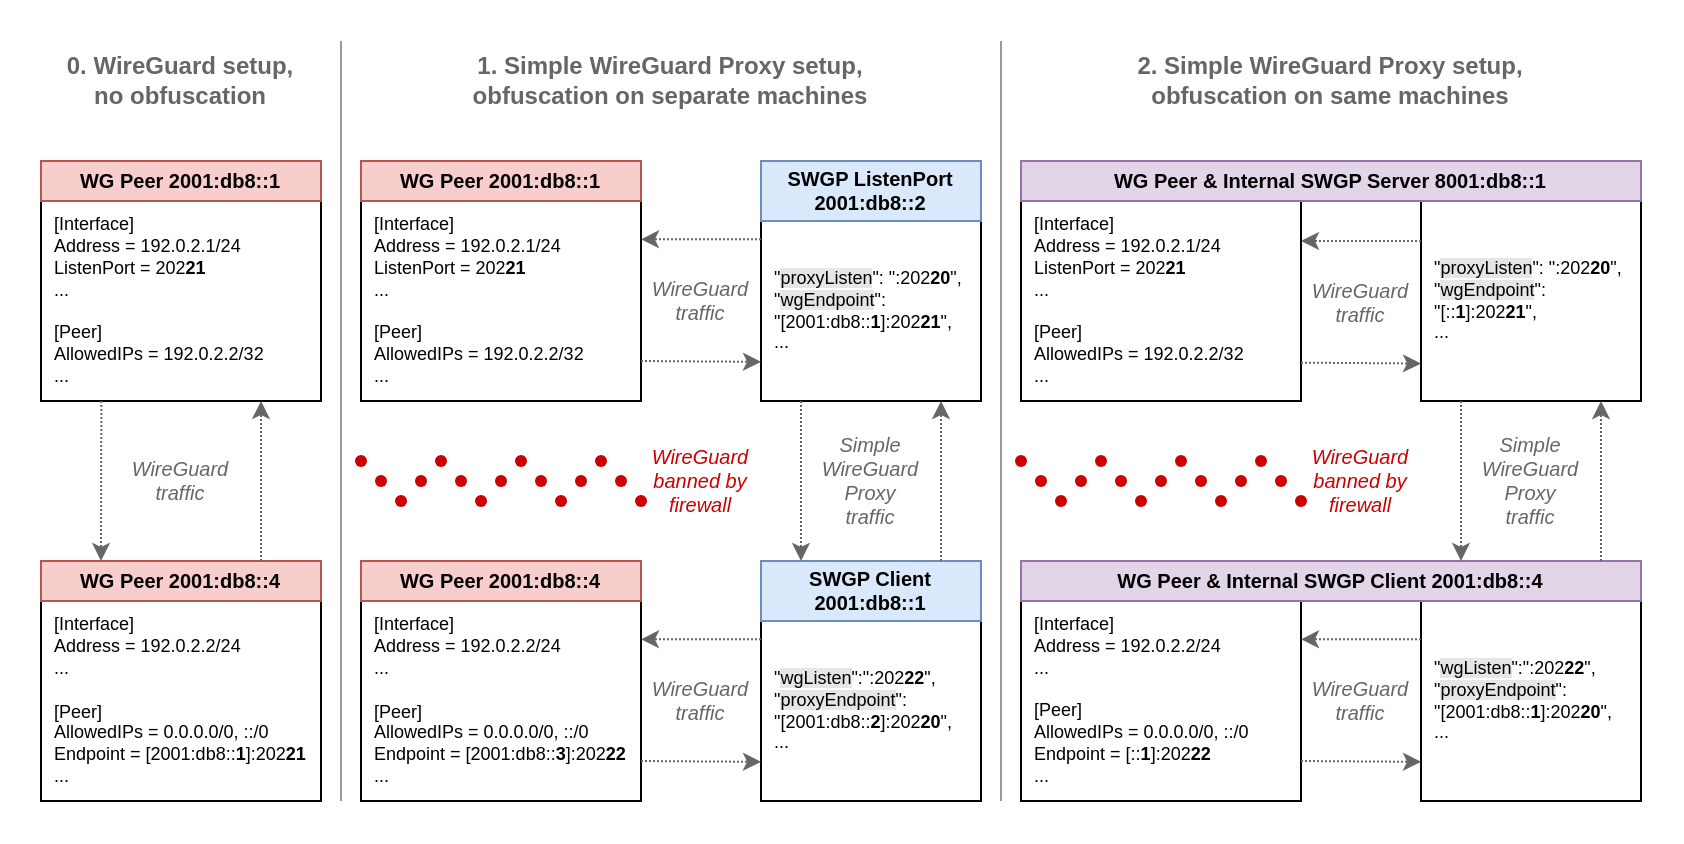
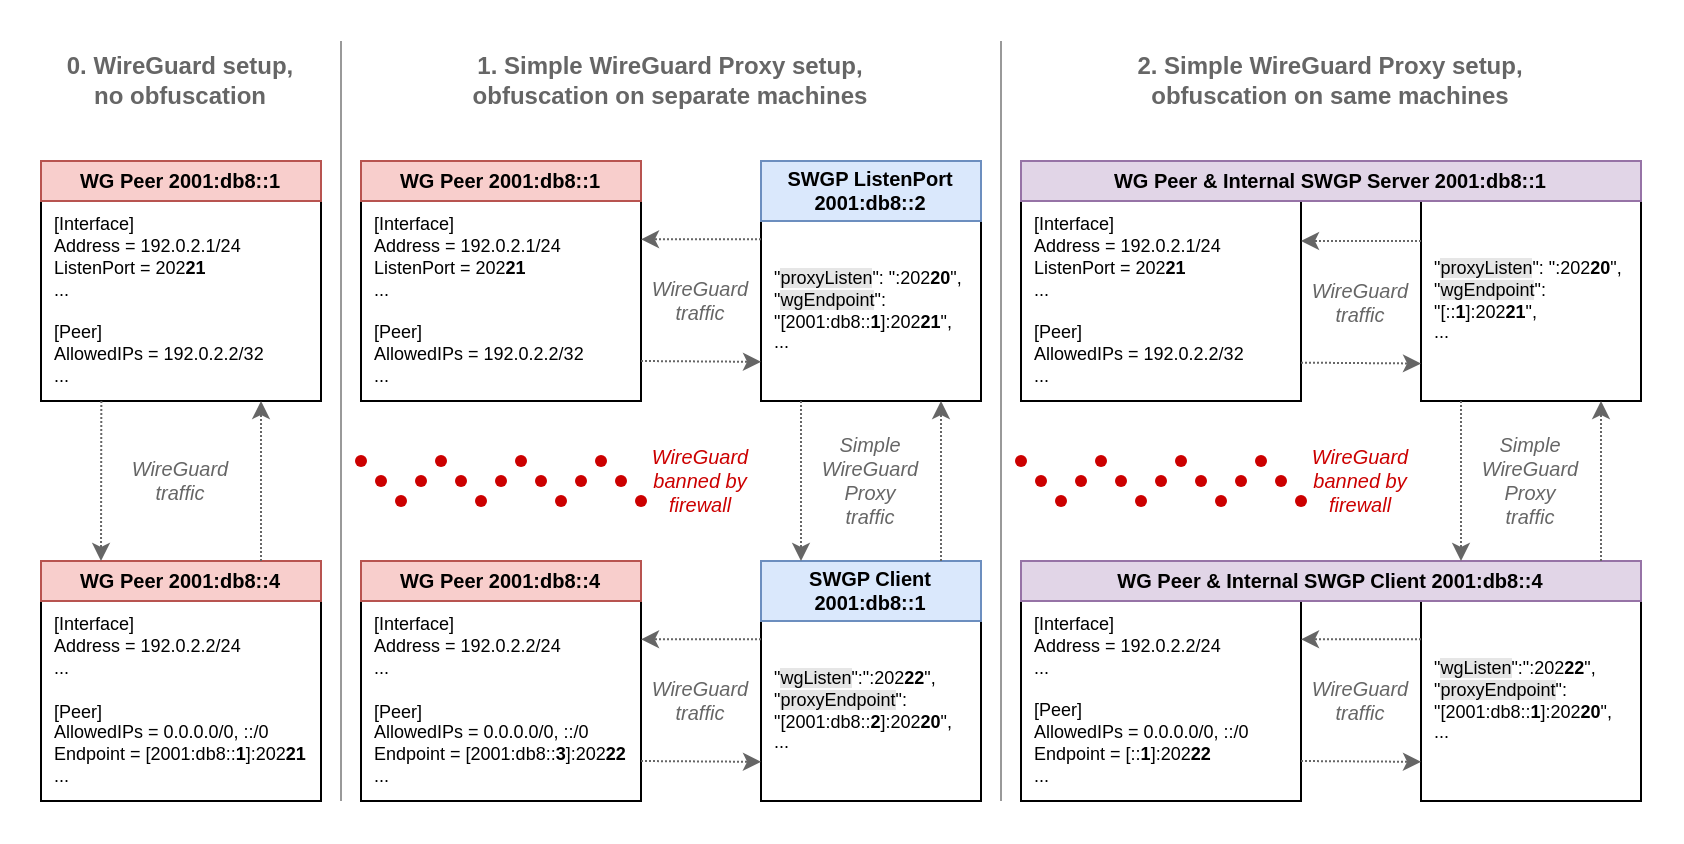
node "WG Peer & Internal SWGP Server 8001:db8::1": label "WG Peer & Internal SWGP Server 8001:db8::1" -> "WG Peer & Internal SWGP Server 2001:db8::1"
